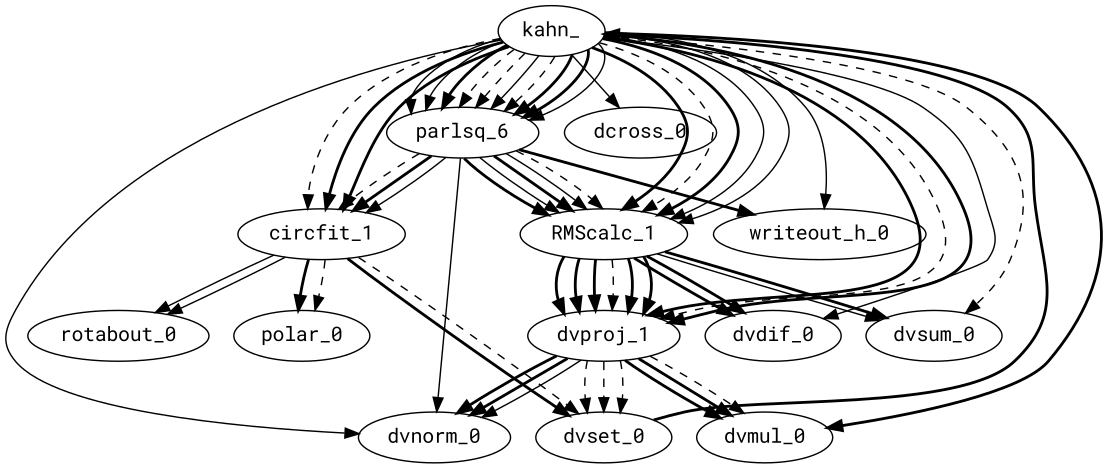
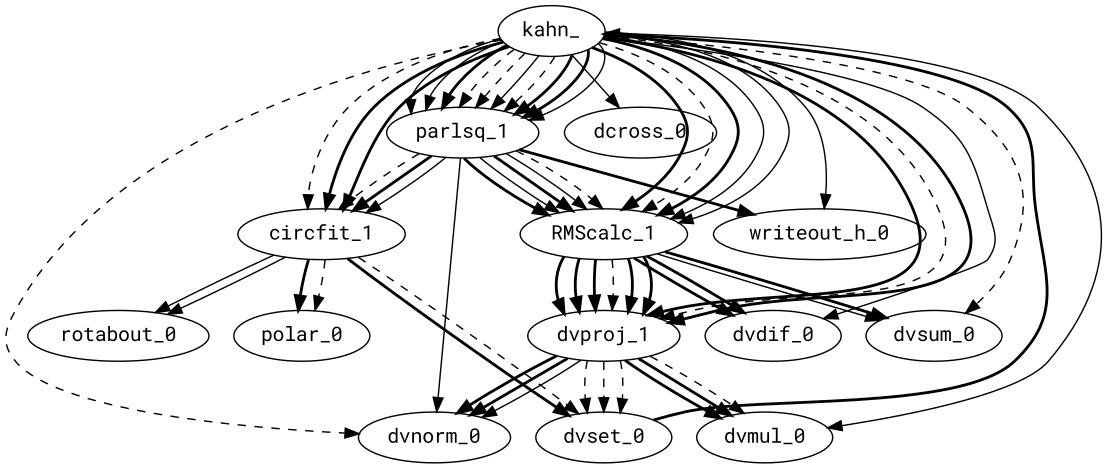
edge "kahn_" -> "dvmul_0": style bold -> solid
node "parlsq_6": label "parlsq_6" -> "parlsq_1"
edge "kahn_" -> "dvnorm_0": style solid -> dashed
